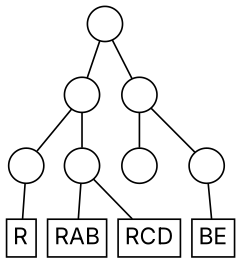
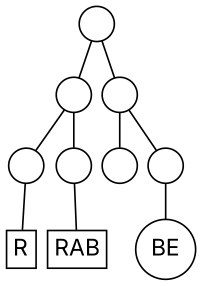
node "RCD": removed
node "BE": shape box -> circle
